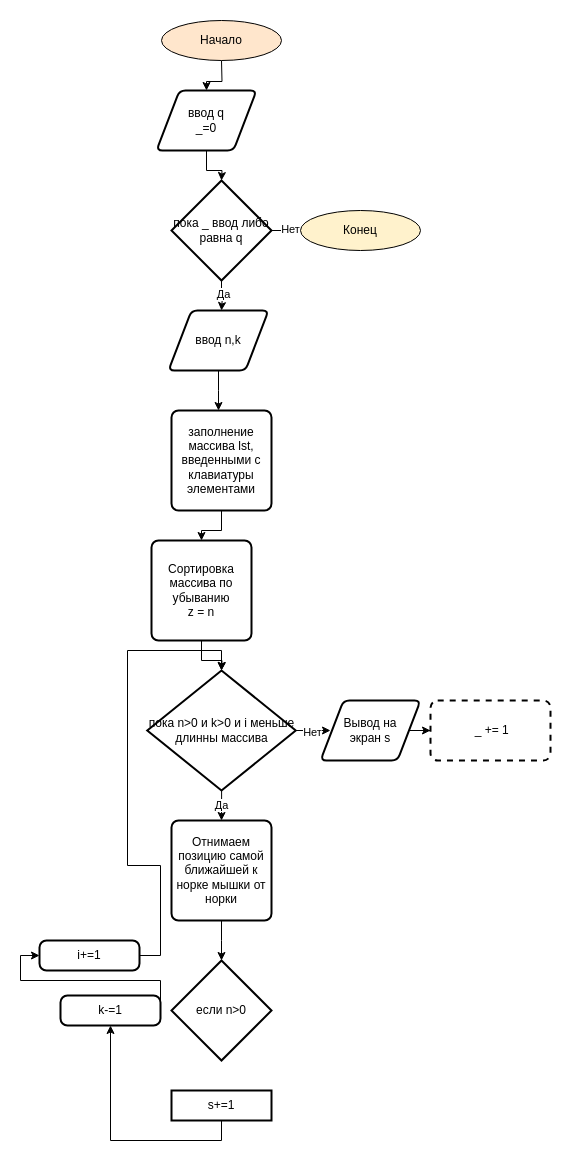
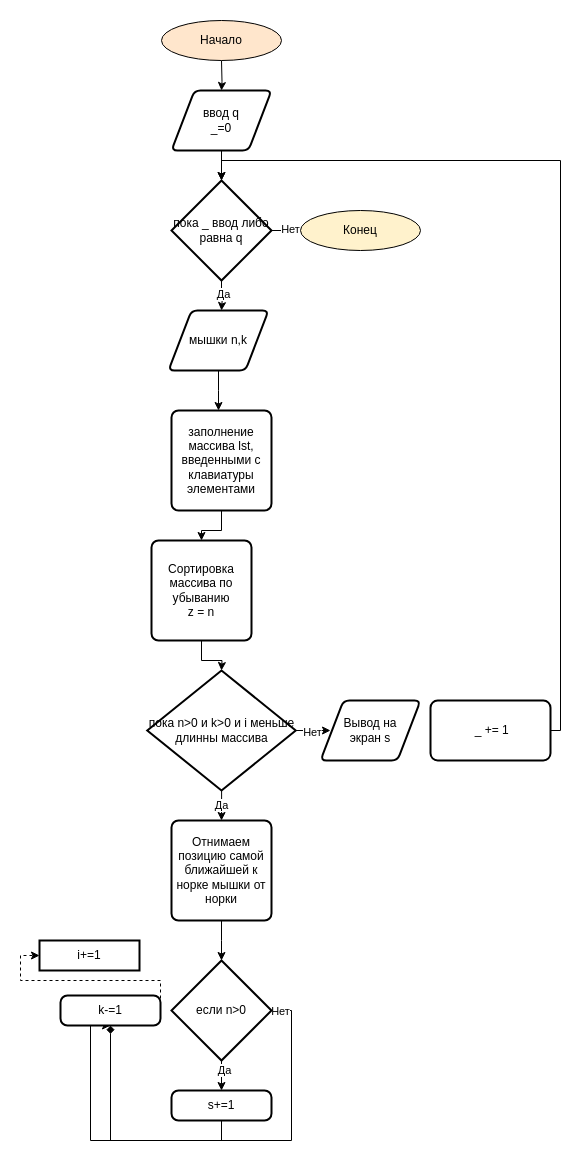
node "ввод q _=0": moved (207, 121) -> (222, 121)
edge "_ += 1" -> "пока _ ввод либо равна q": added
node "ввод n,k": label "ввод n,k" -> "мышки n,k"
edge "Вывод на экран s" -> "_ += 1": removed
node "_ += 1": style dashed -> solid
edge "i+=1" -> "пока n>0 и k>0 и i меньше длинны массива": removed
node "i+=1": shape rounded rectangle -> rectangle
edge "k-=1" -> "i+=1": style solid -> dashed
edge "s+=1" -> "k-=1": arrowhead classic -> diamond
edge "если n>0" -> "s+=1": added, label "Да"
edge "если n>0" -> "k-=1": added, label "Нет"
node "s+=1": shape rectangle -> rounded rectangle
